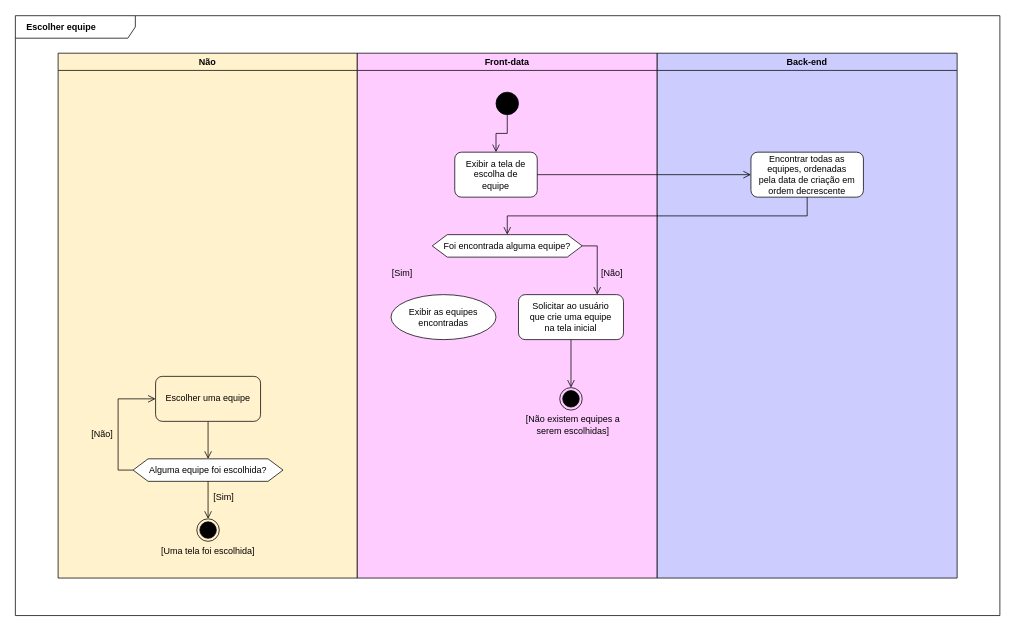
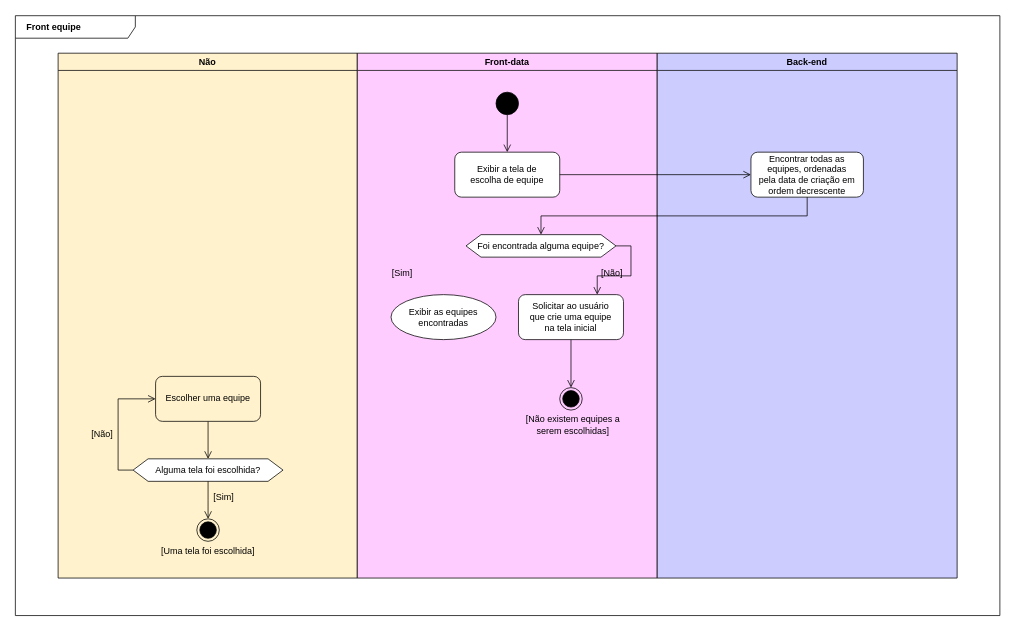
node "Escolher equipe": label "Escolher equipe" -> "Front equipe"
node "Exibir a tela de escolha de equipe": size 83x45 -> 105x45
node "Foi encontrada alguma equipe?": moved (507, 246) -> (541, 246)
node "Alguma equipe foi escolhida?": label "Alguma equipe foi escolhida?" -> "Alguma tela foi escolhida?"
